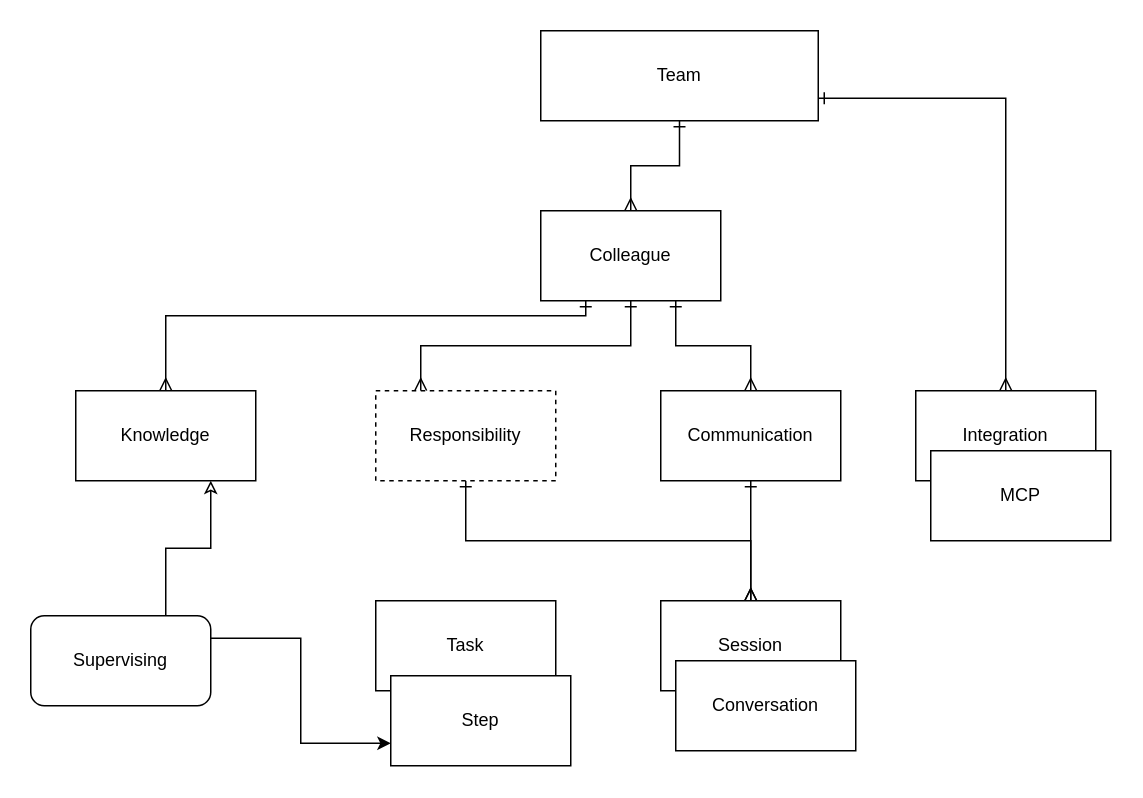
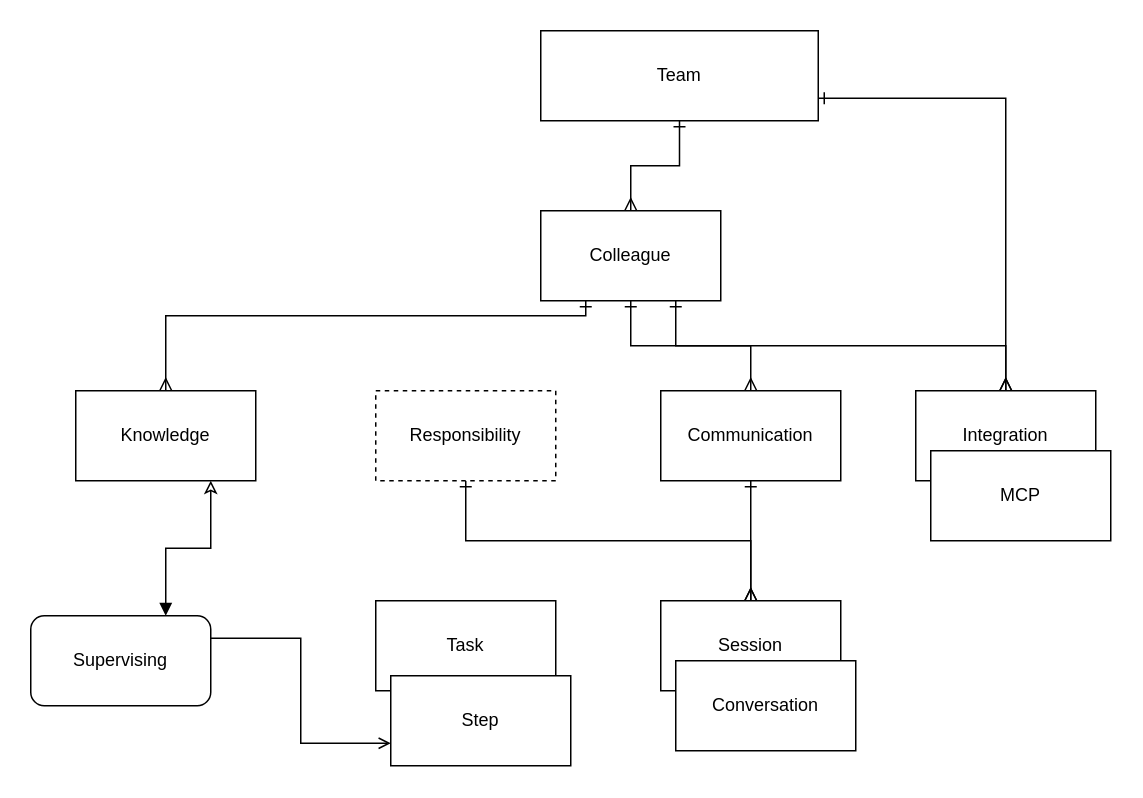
edge "Colleague" -- "Responsibility": now "Colleague" -- "Integration"
edge "Supervising" -> "Knowledge": arrowhead none -> block
edge "Supervising" -> "Step": arrowhead classic -> open
